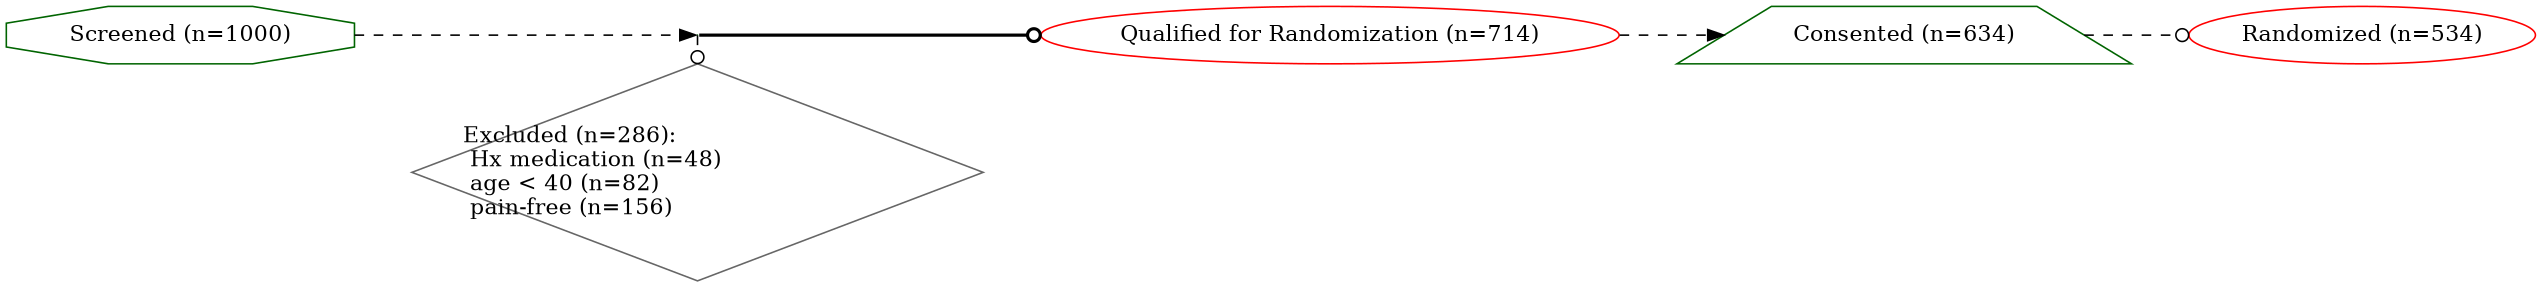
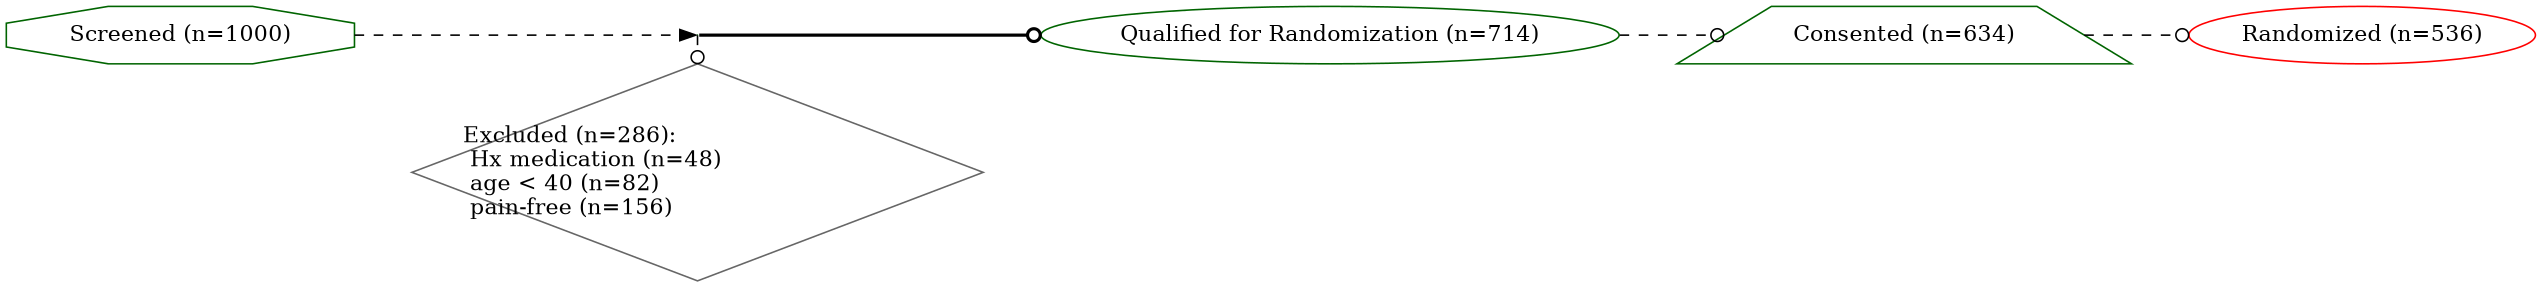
node "Qualified for Randomization (n=714)": color red -> darkgreen
edge "Qualified for Randomization (n=714)" -> "Consented (n=634)": arrowhead normal -> odot
node "Randomized (n=534)": label "Randomized (n=534)" -> "Randomized (n=536)"
